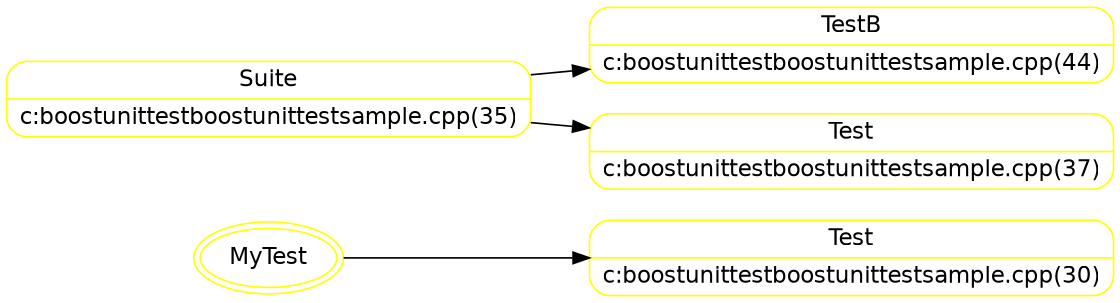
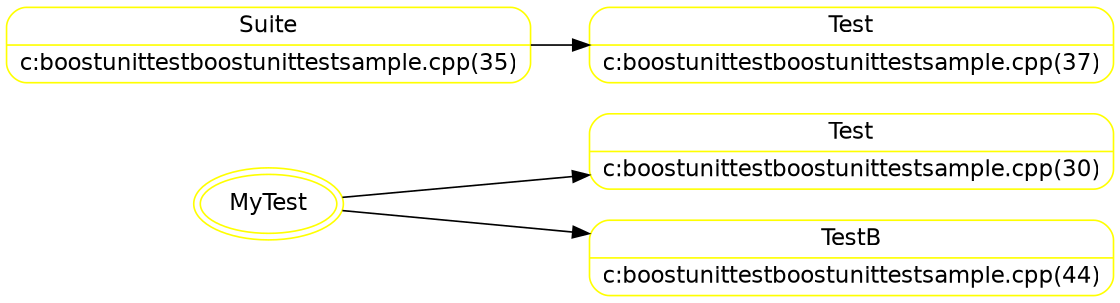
edge "Suite" -> "TestB": now "MyTest" -> "TestB"
